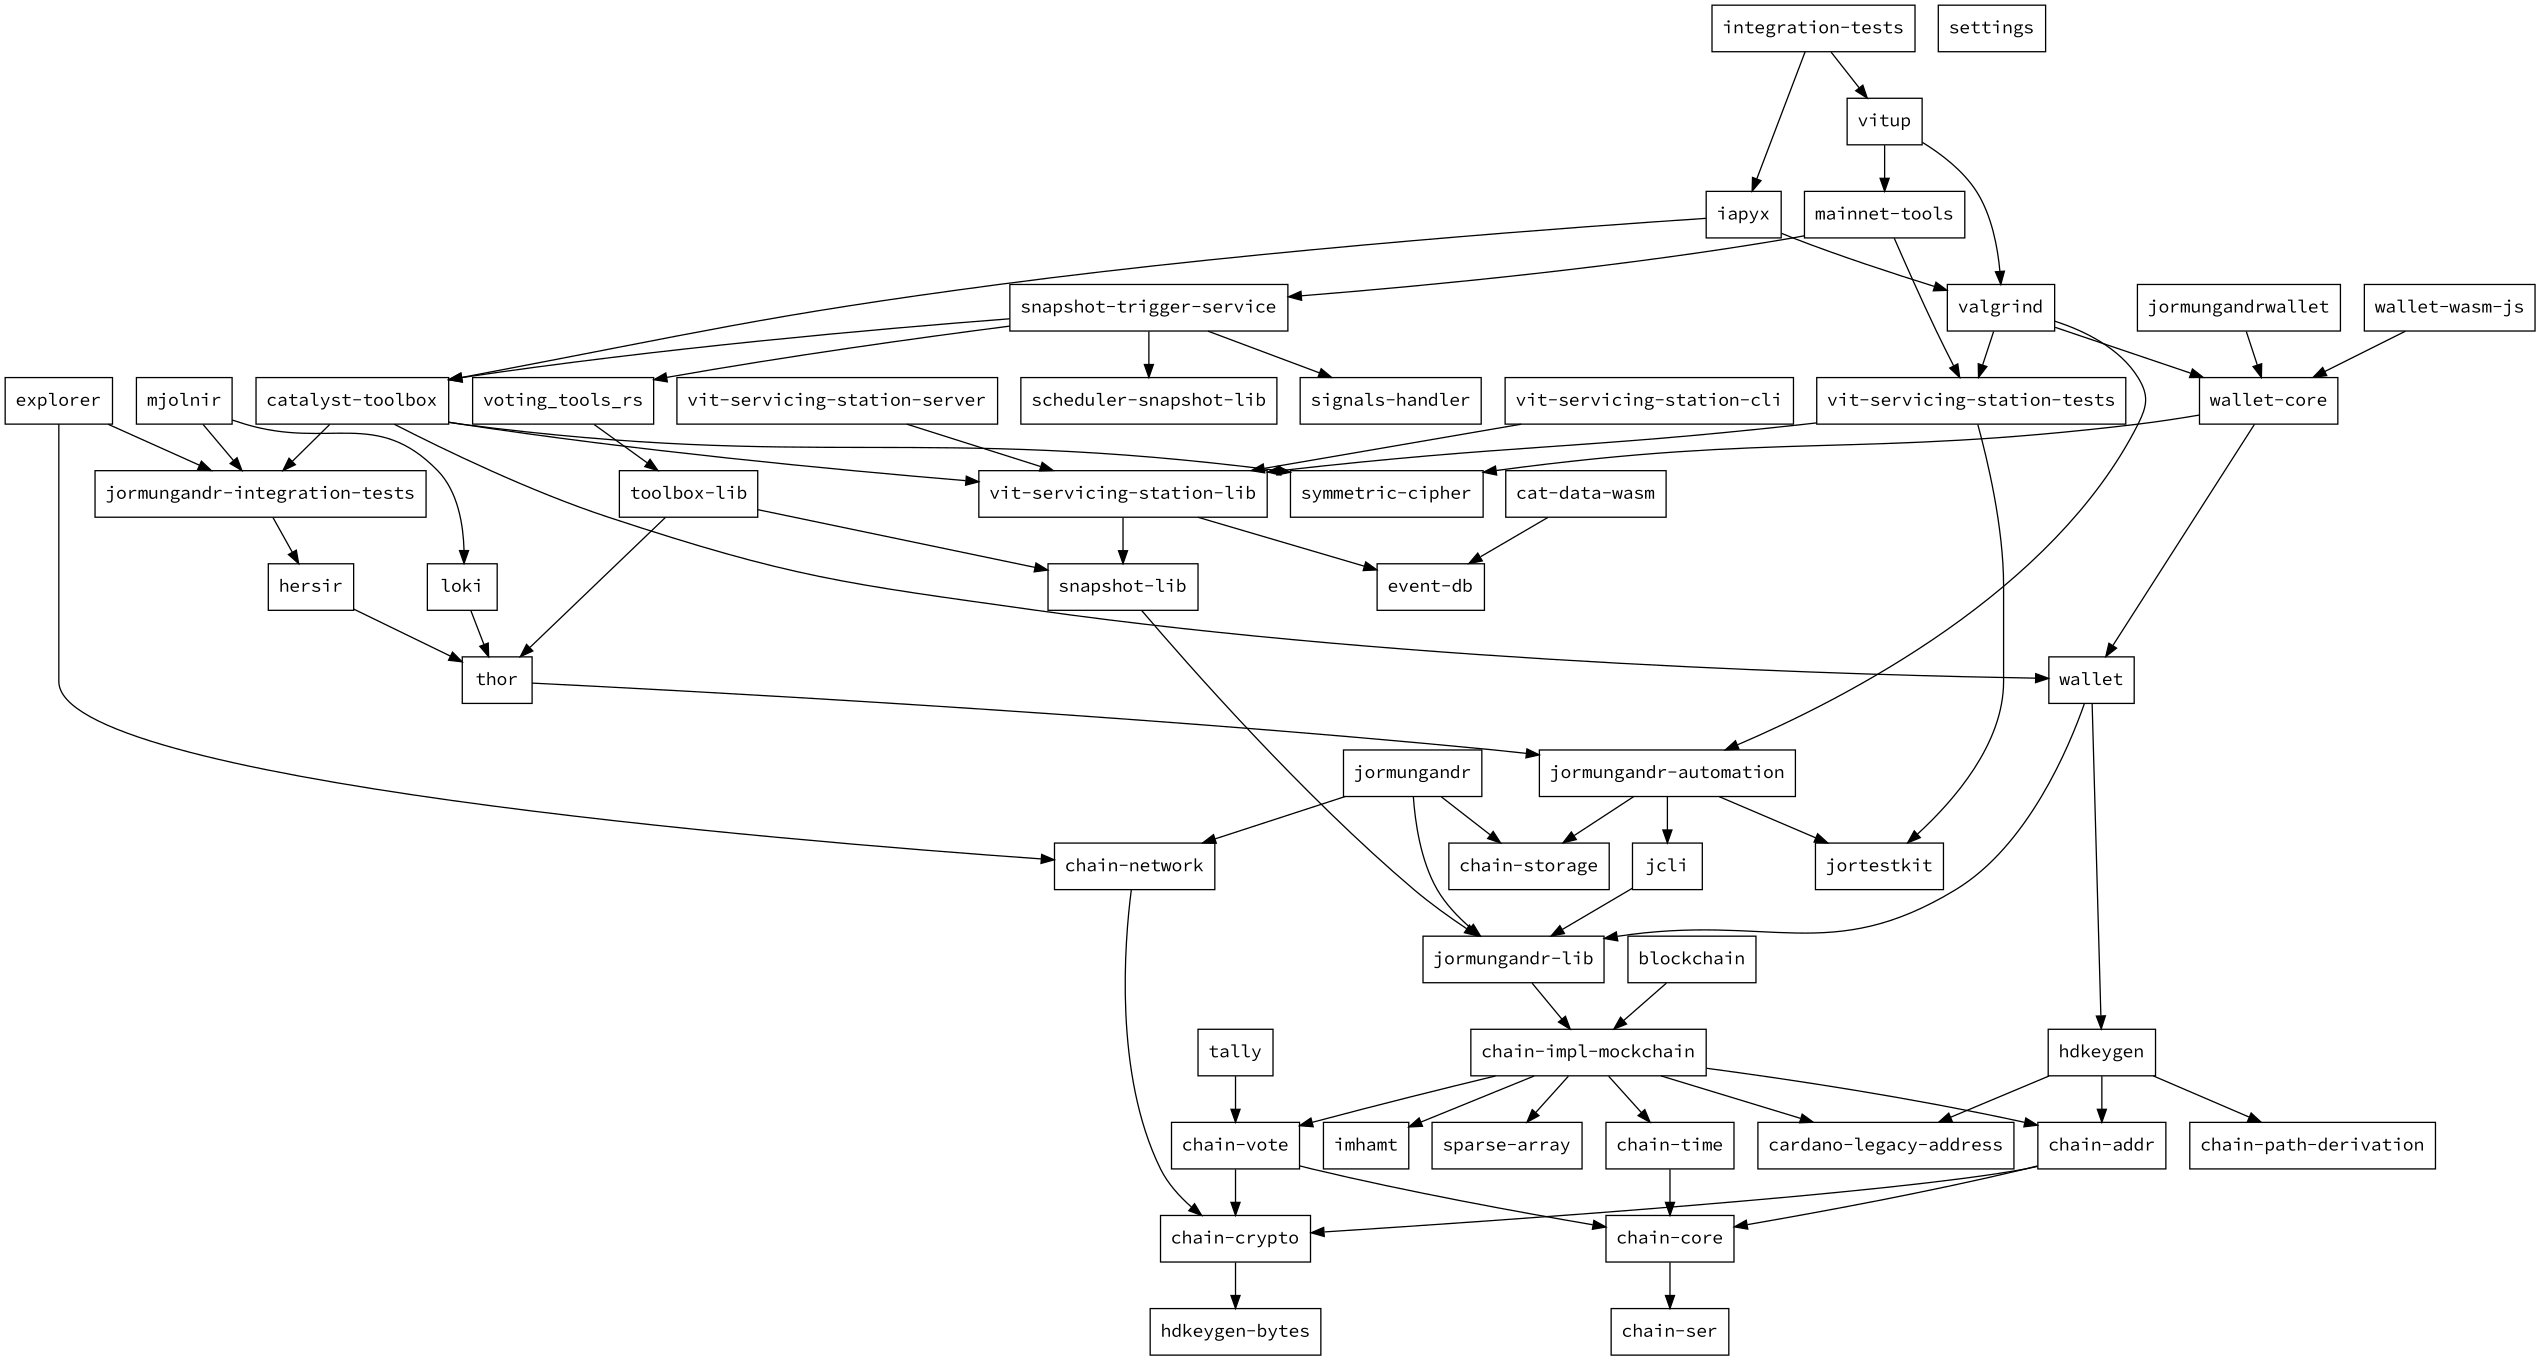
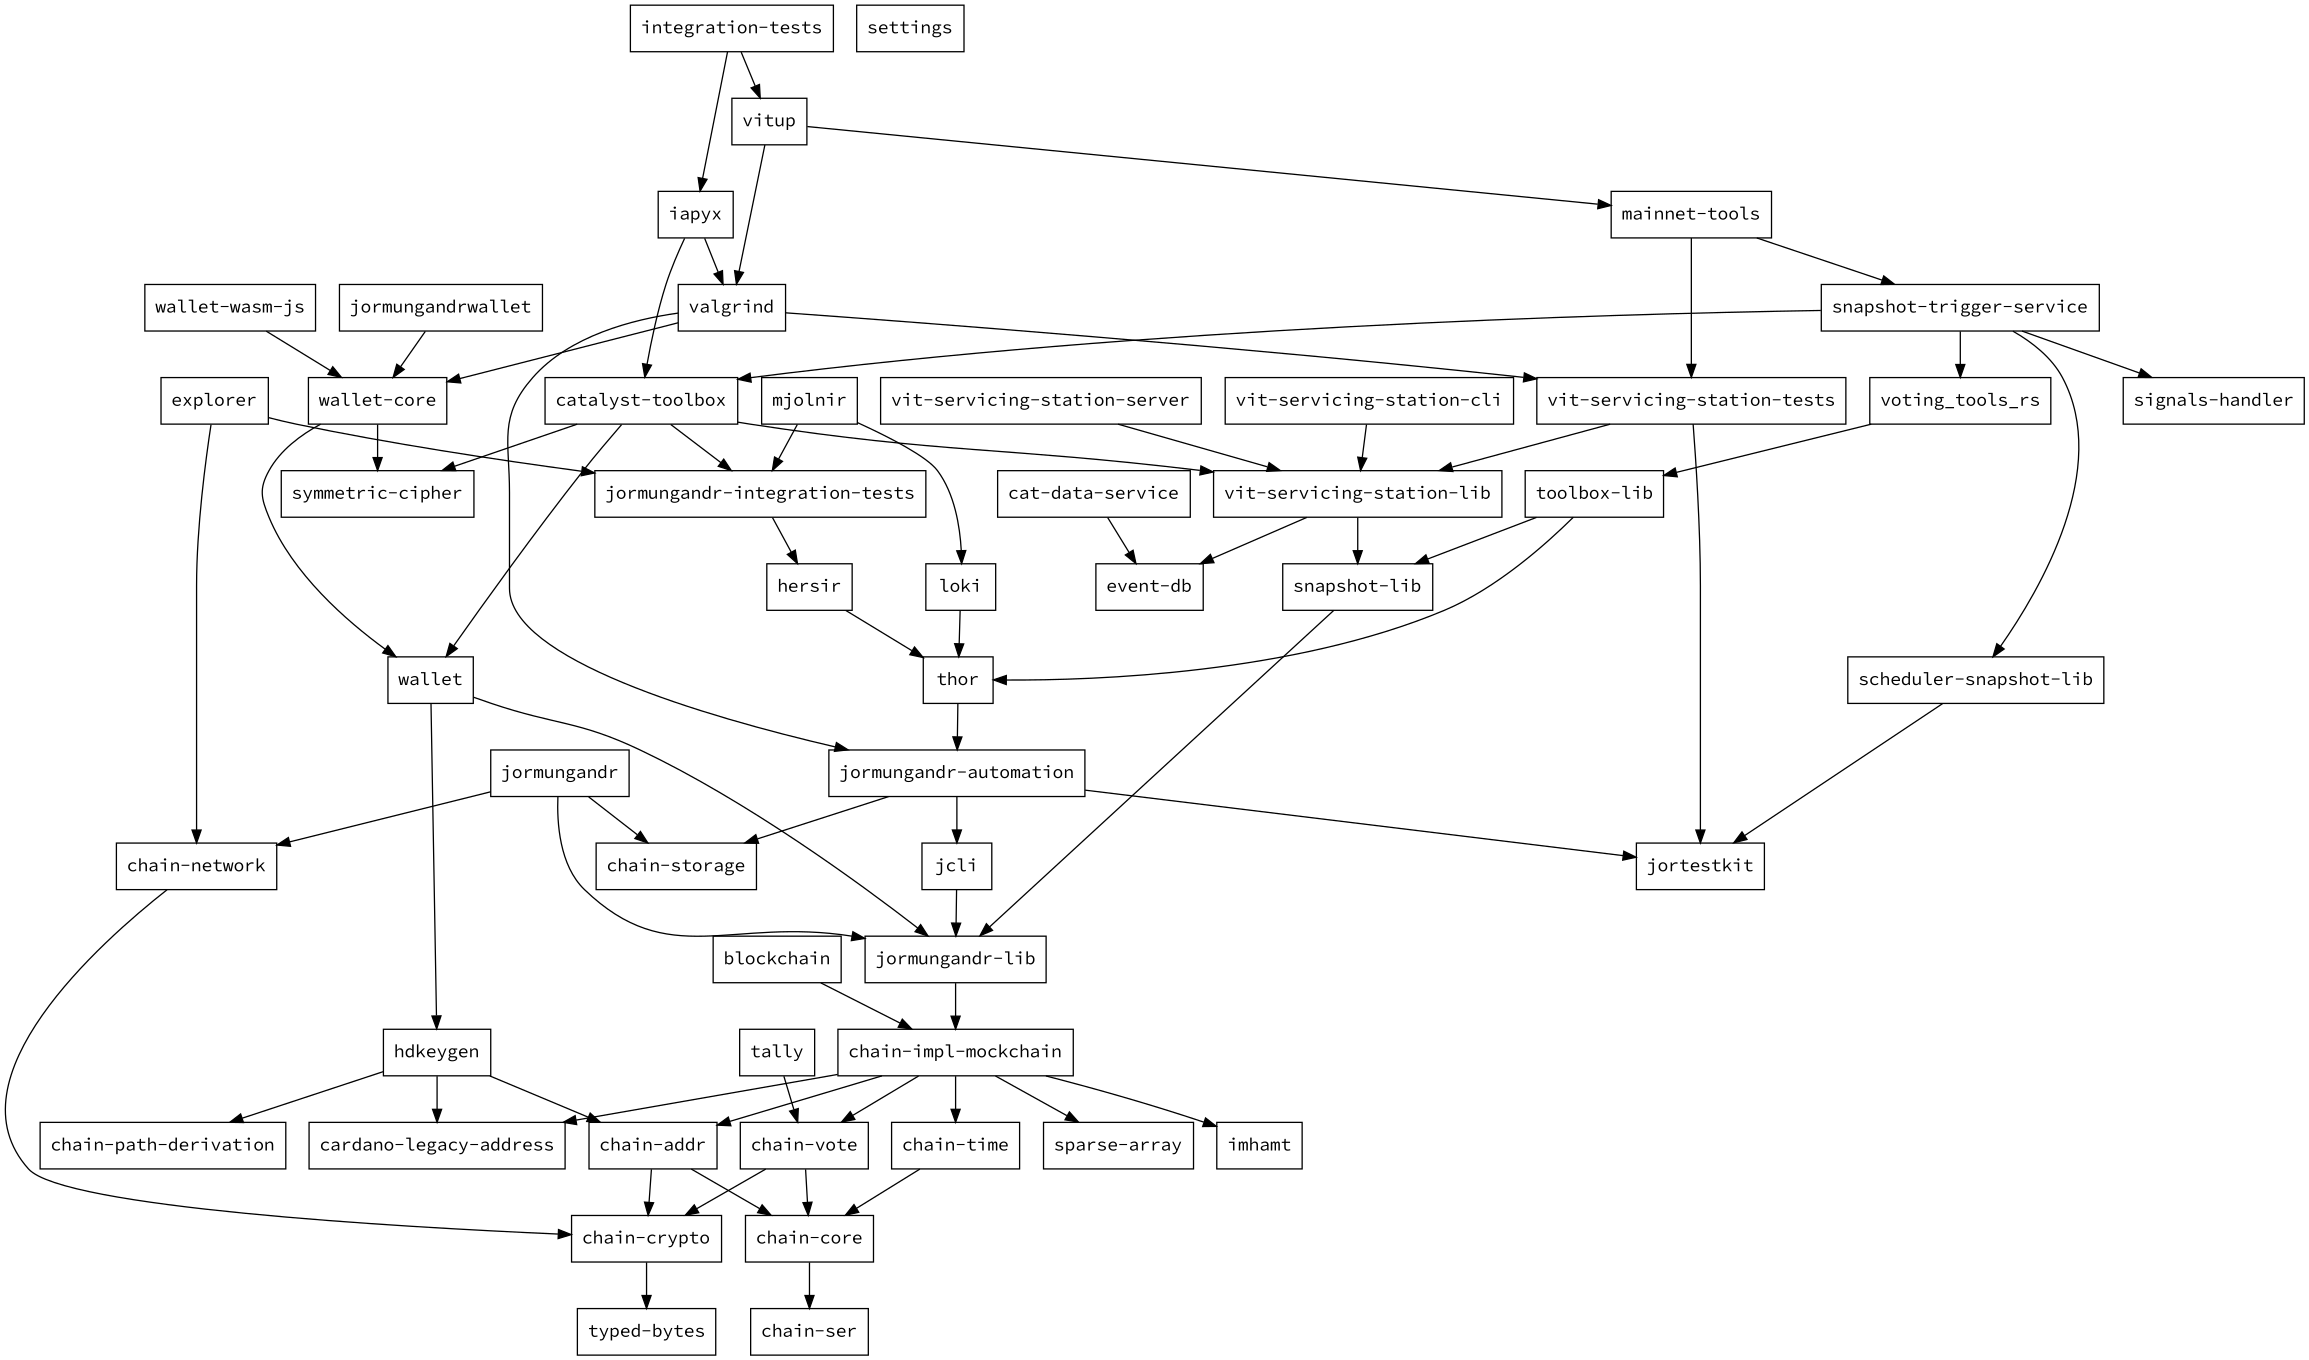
node "cat-data-wasm": label "cat-data-wasm" -> "cat-data-service"
edge "scheduler-snapshot-lib" -> "jortestkit": added
node "hdkeygen-bytes": label "hdkeygen-bytes" -> "typed-bytes"
